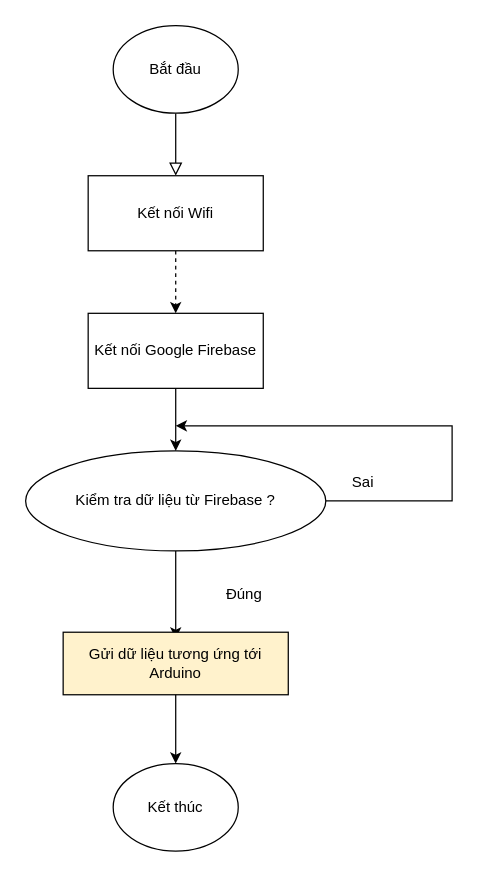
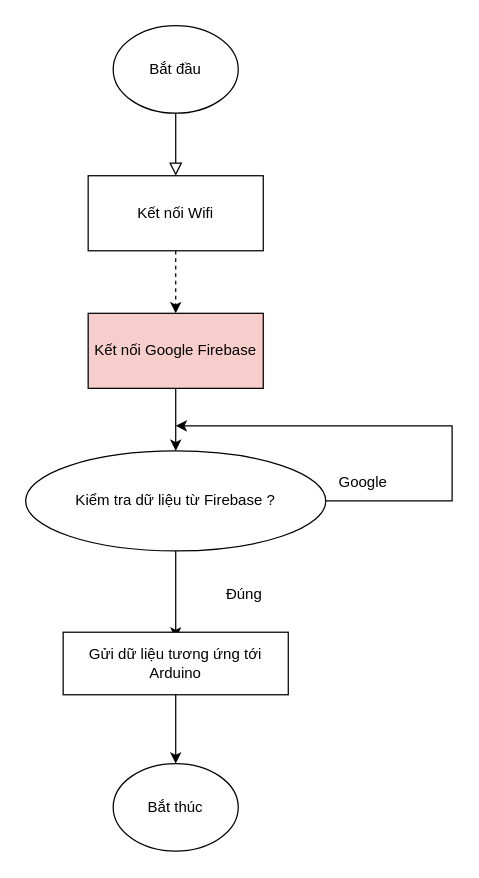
node "Kết nối Google Firebase": fillcolor #ffffff -> #f8cecc
node "Sai": label "Sai" -> "Google"
node "Gửi dữ liệu tương ứng tới Arduino": fillcolor #fff2cc -> #ffffff
node "Kết thúc": label "Kết thúc" -> "Bắt thúc"
